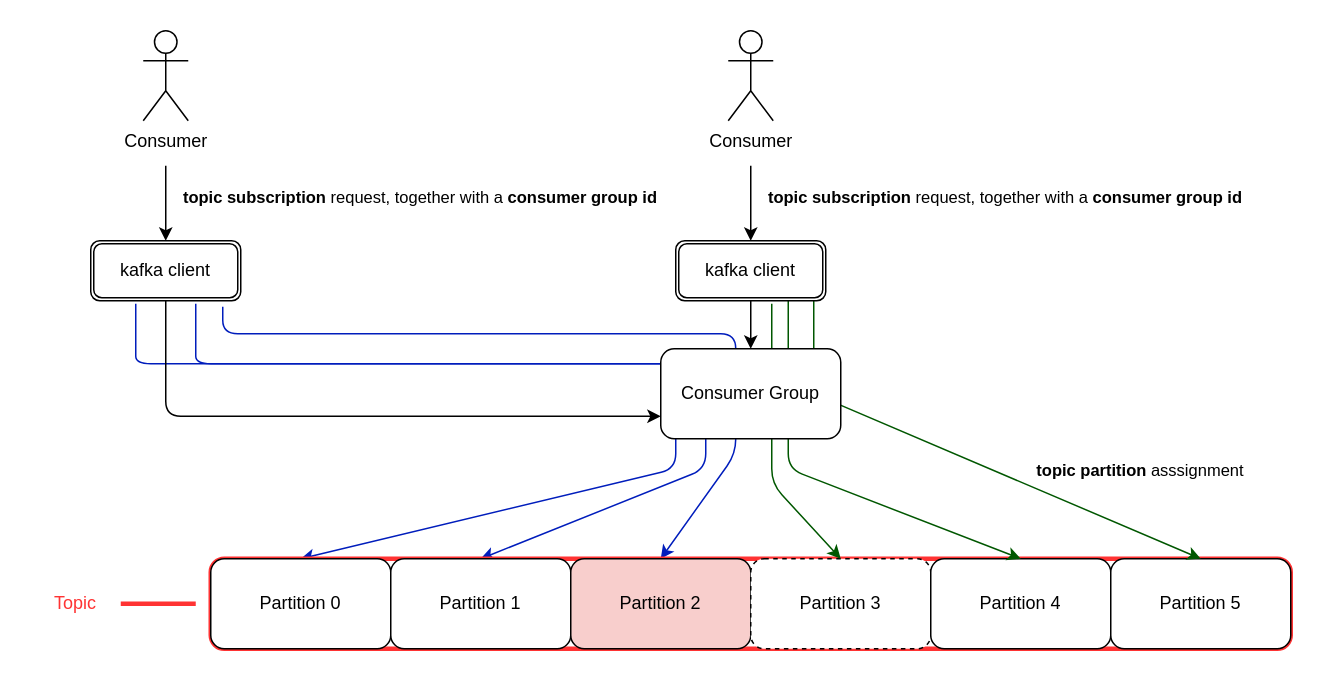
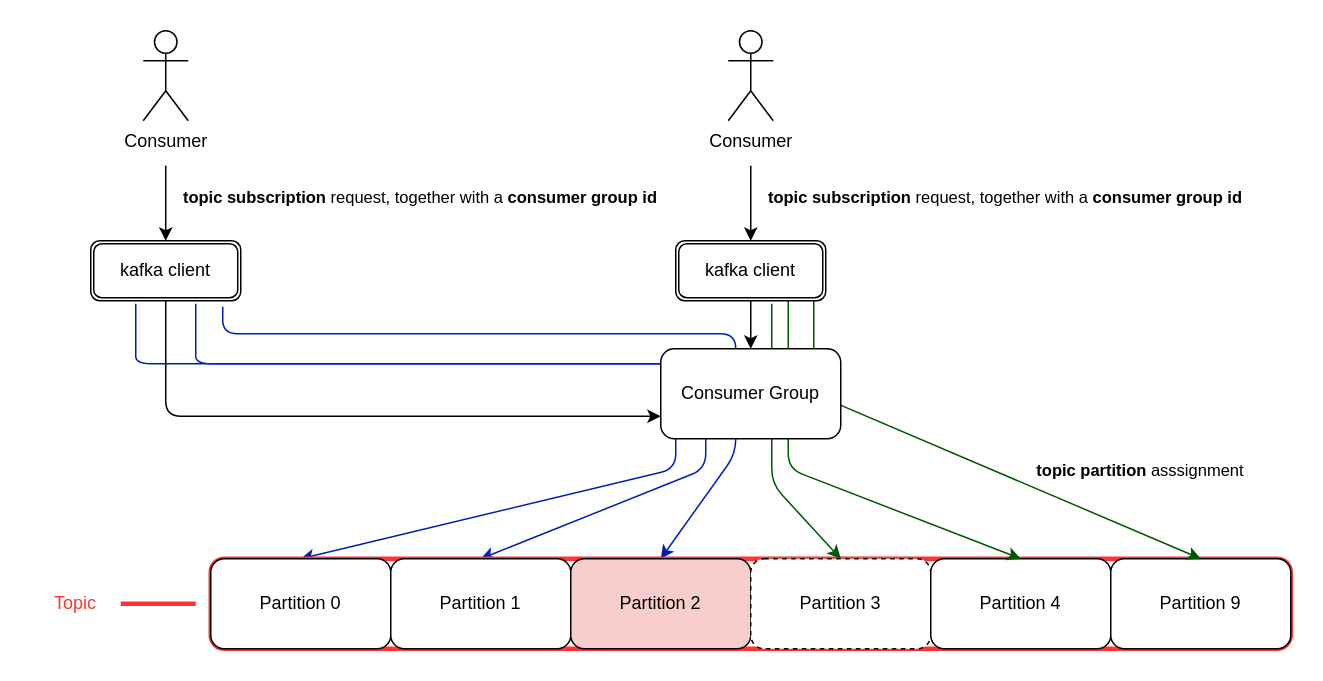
node "Partition 5": label "Partition 5" -> "Partition 9"
